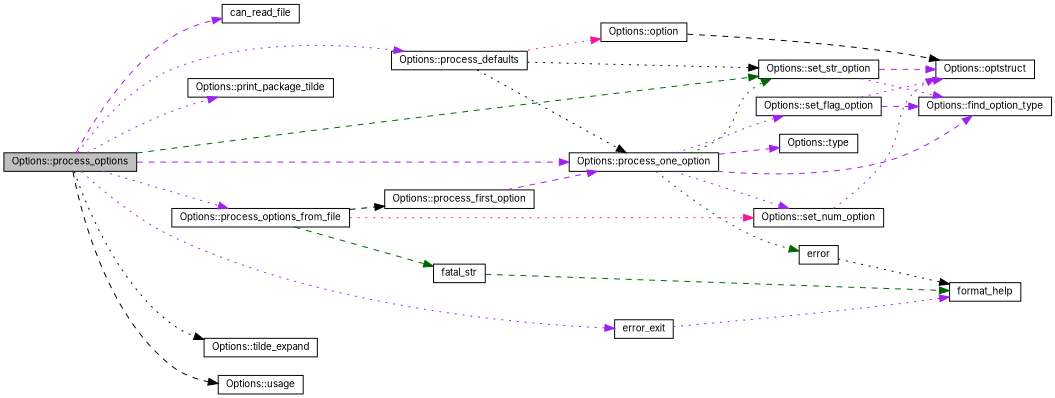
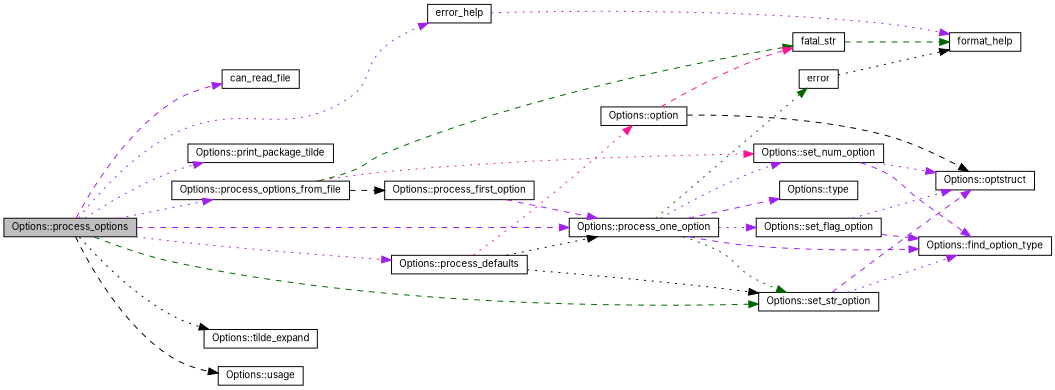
edge "Options::option" -> "fatal_str": added
edge "Options::set_num_option" -> "Options::find_option_type": added
node "error_exit": label "error_exit" -> "error_help"
